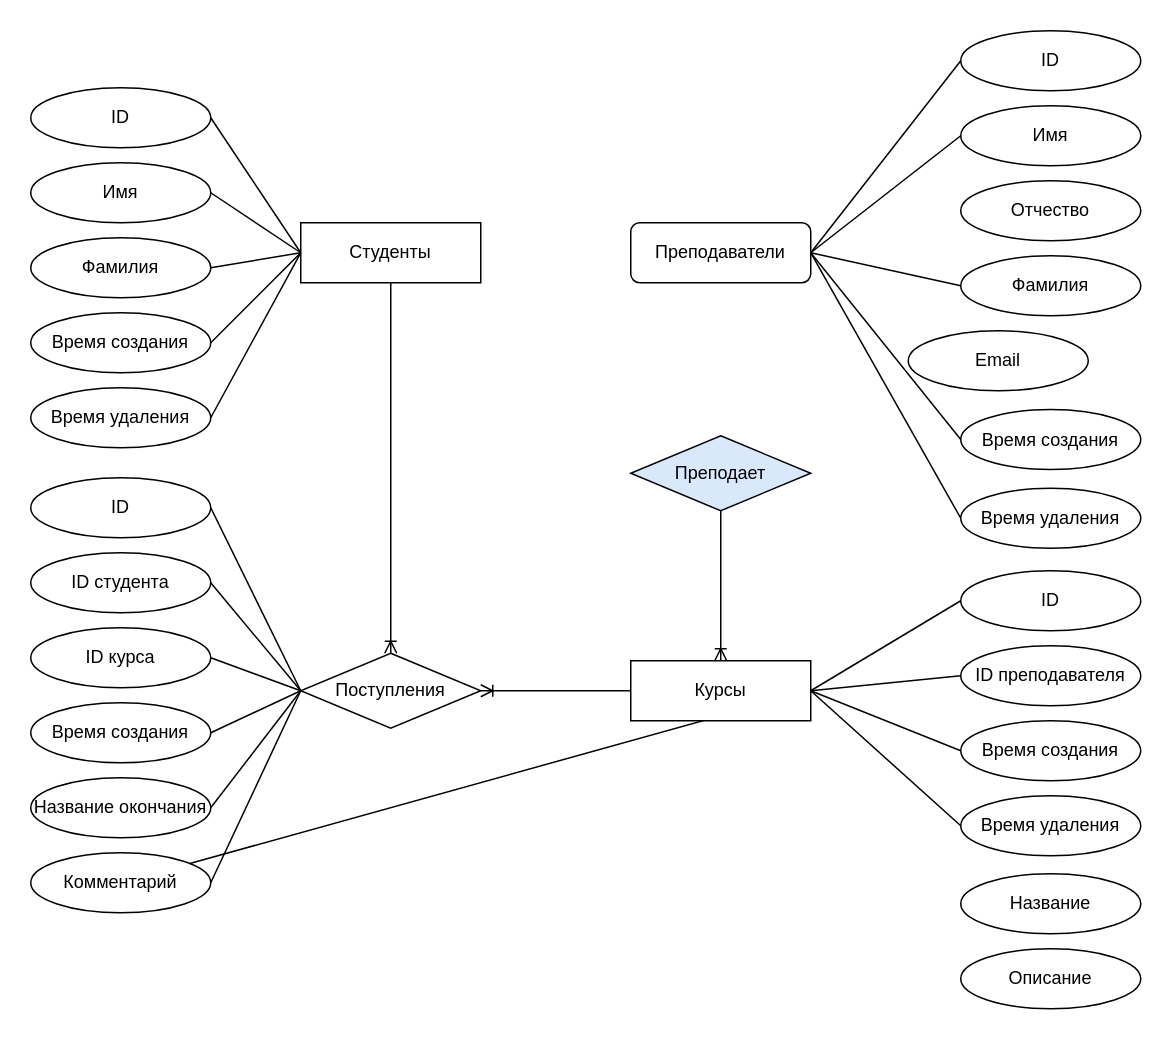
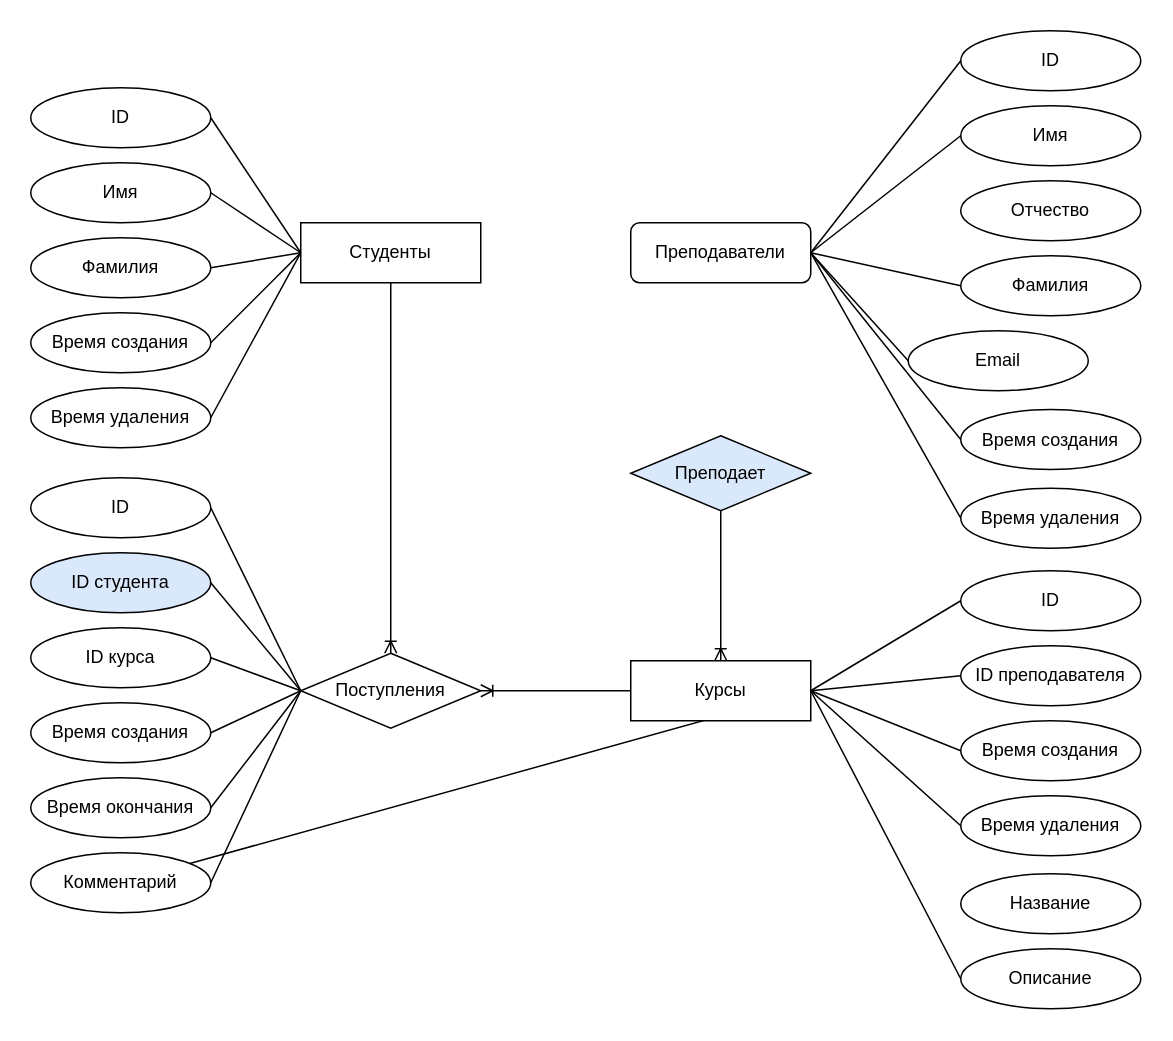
edge "Преподаватели" -- "Email": added
node "ID студента": fillcolor #ffffff -> #dae8fc
node "Название окончания": label "Название окончания" -> "Время окончания"
edge "Курсы" -- "Описание": added
